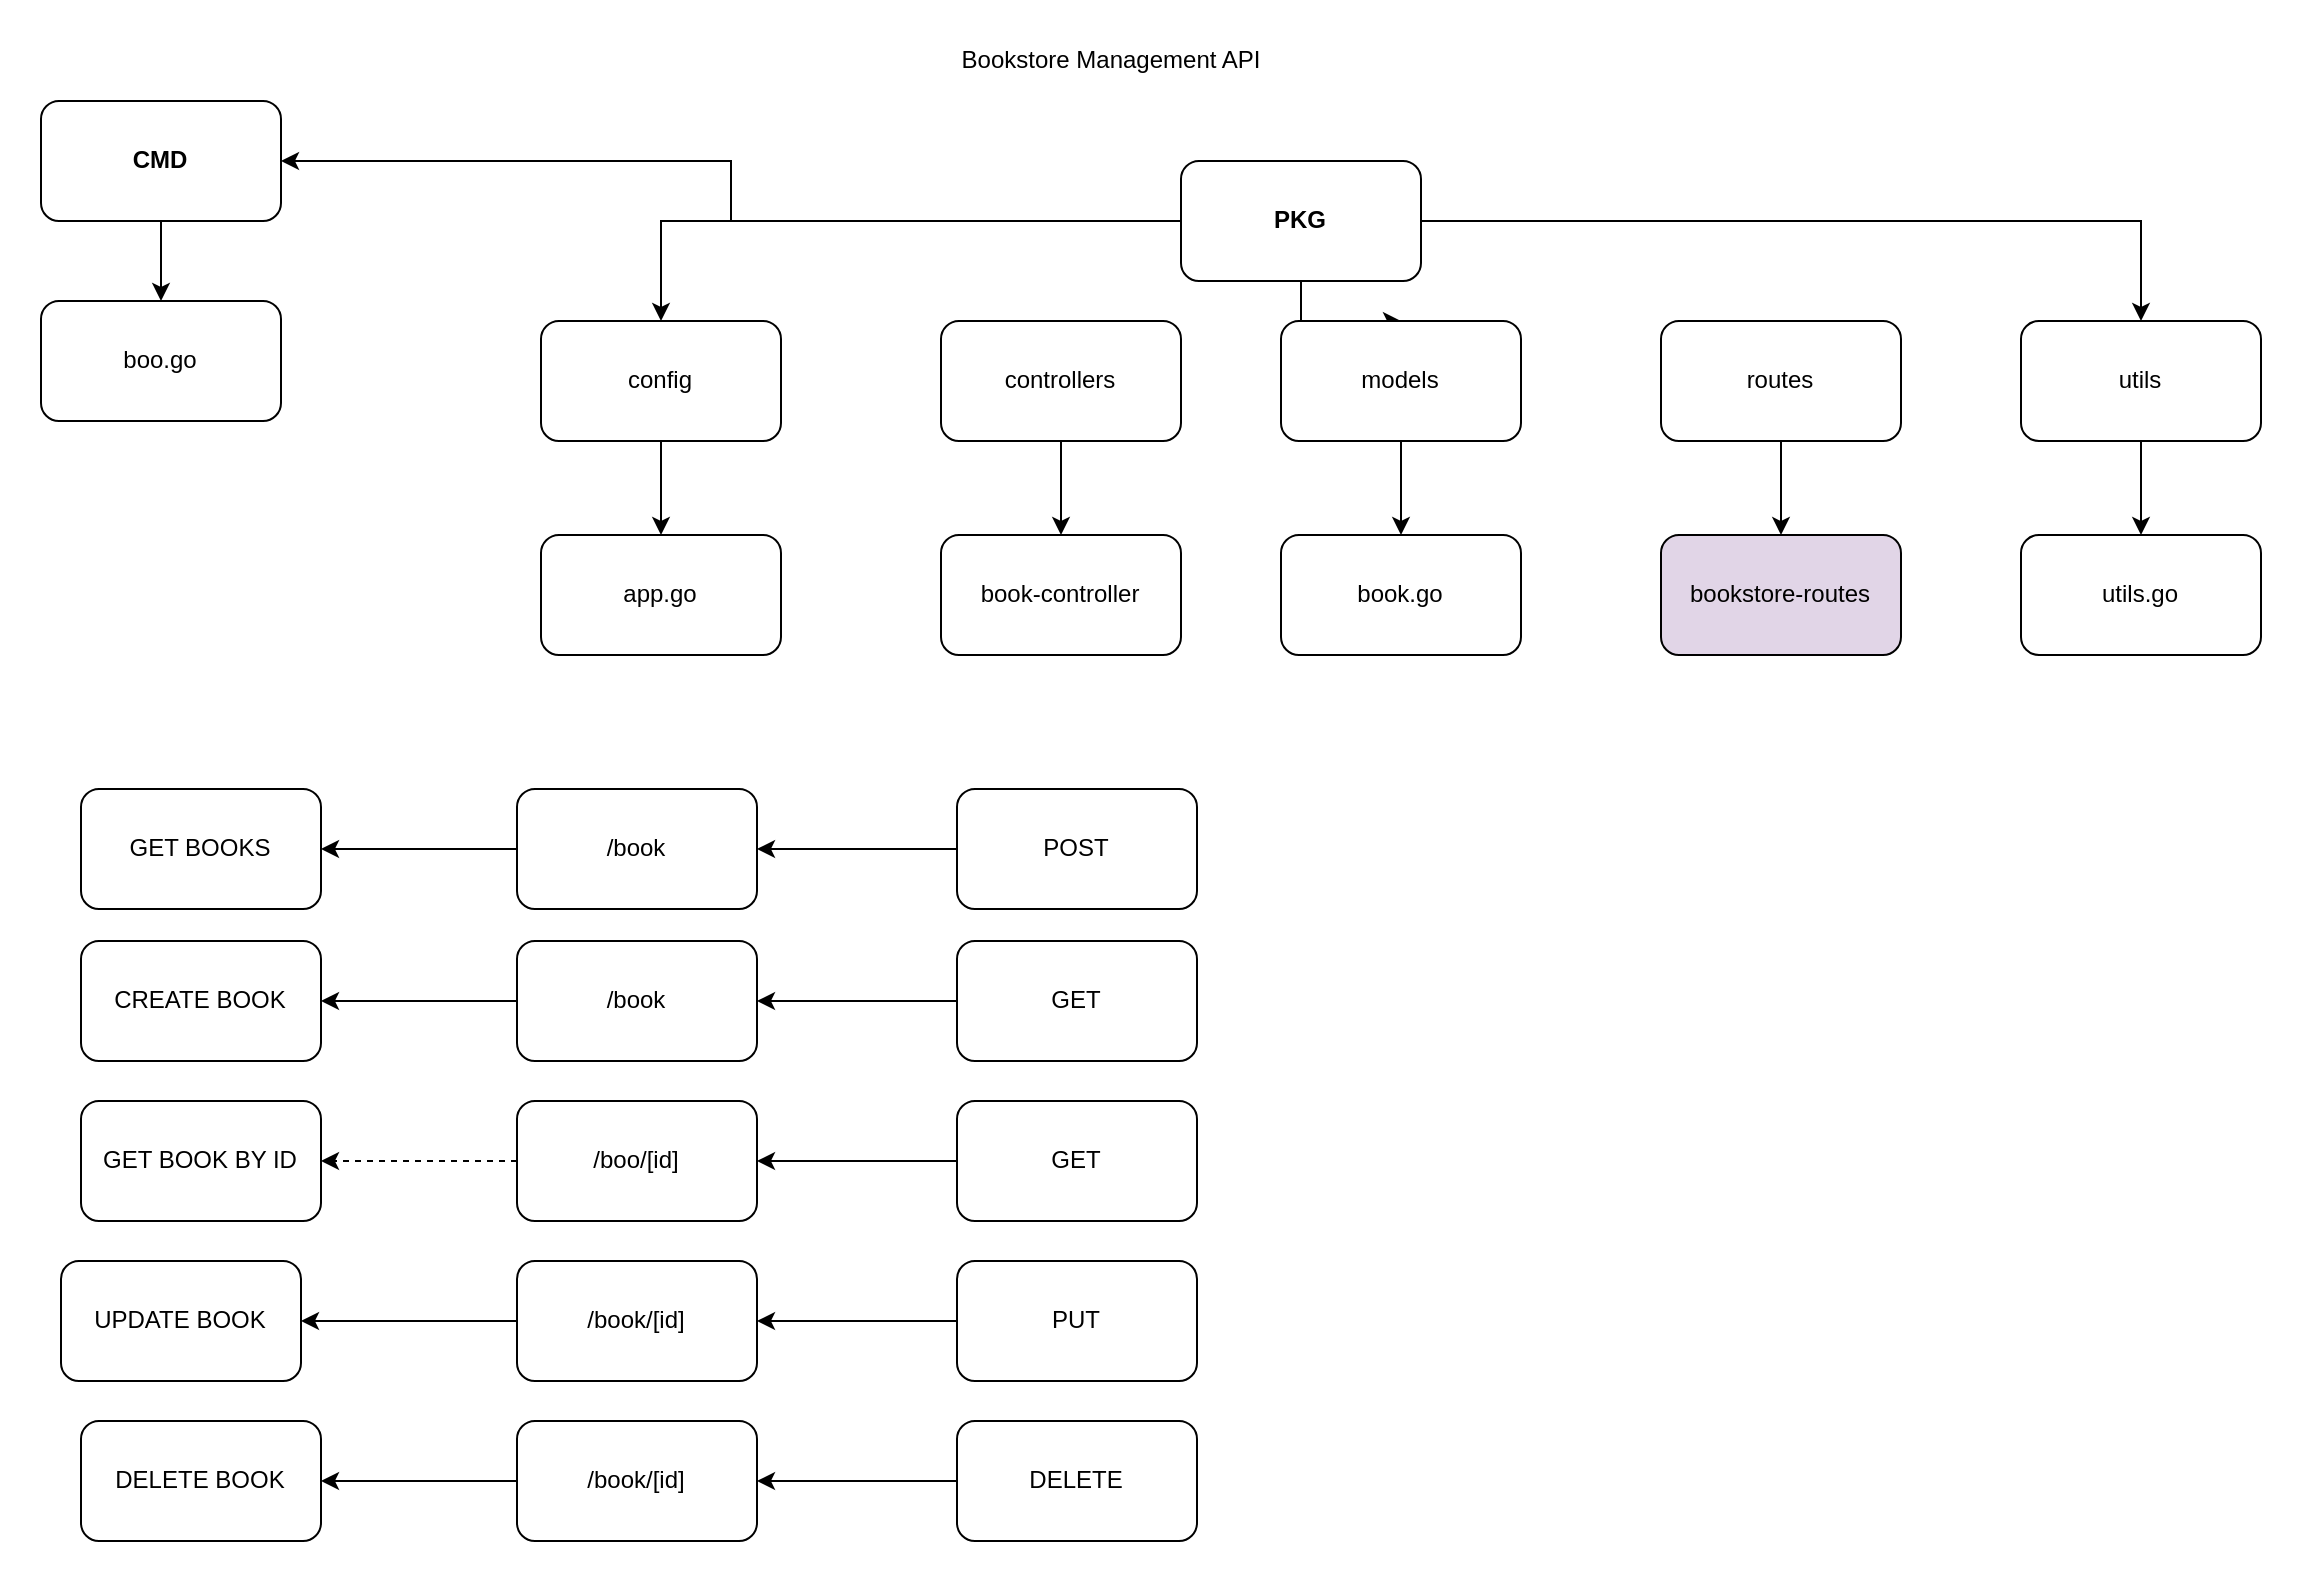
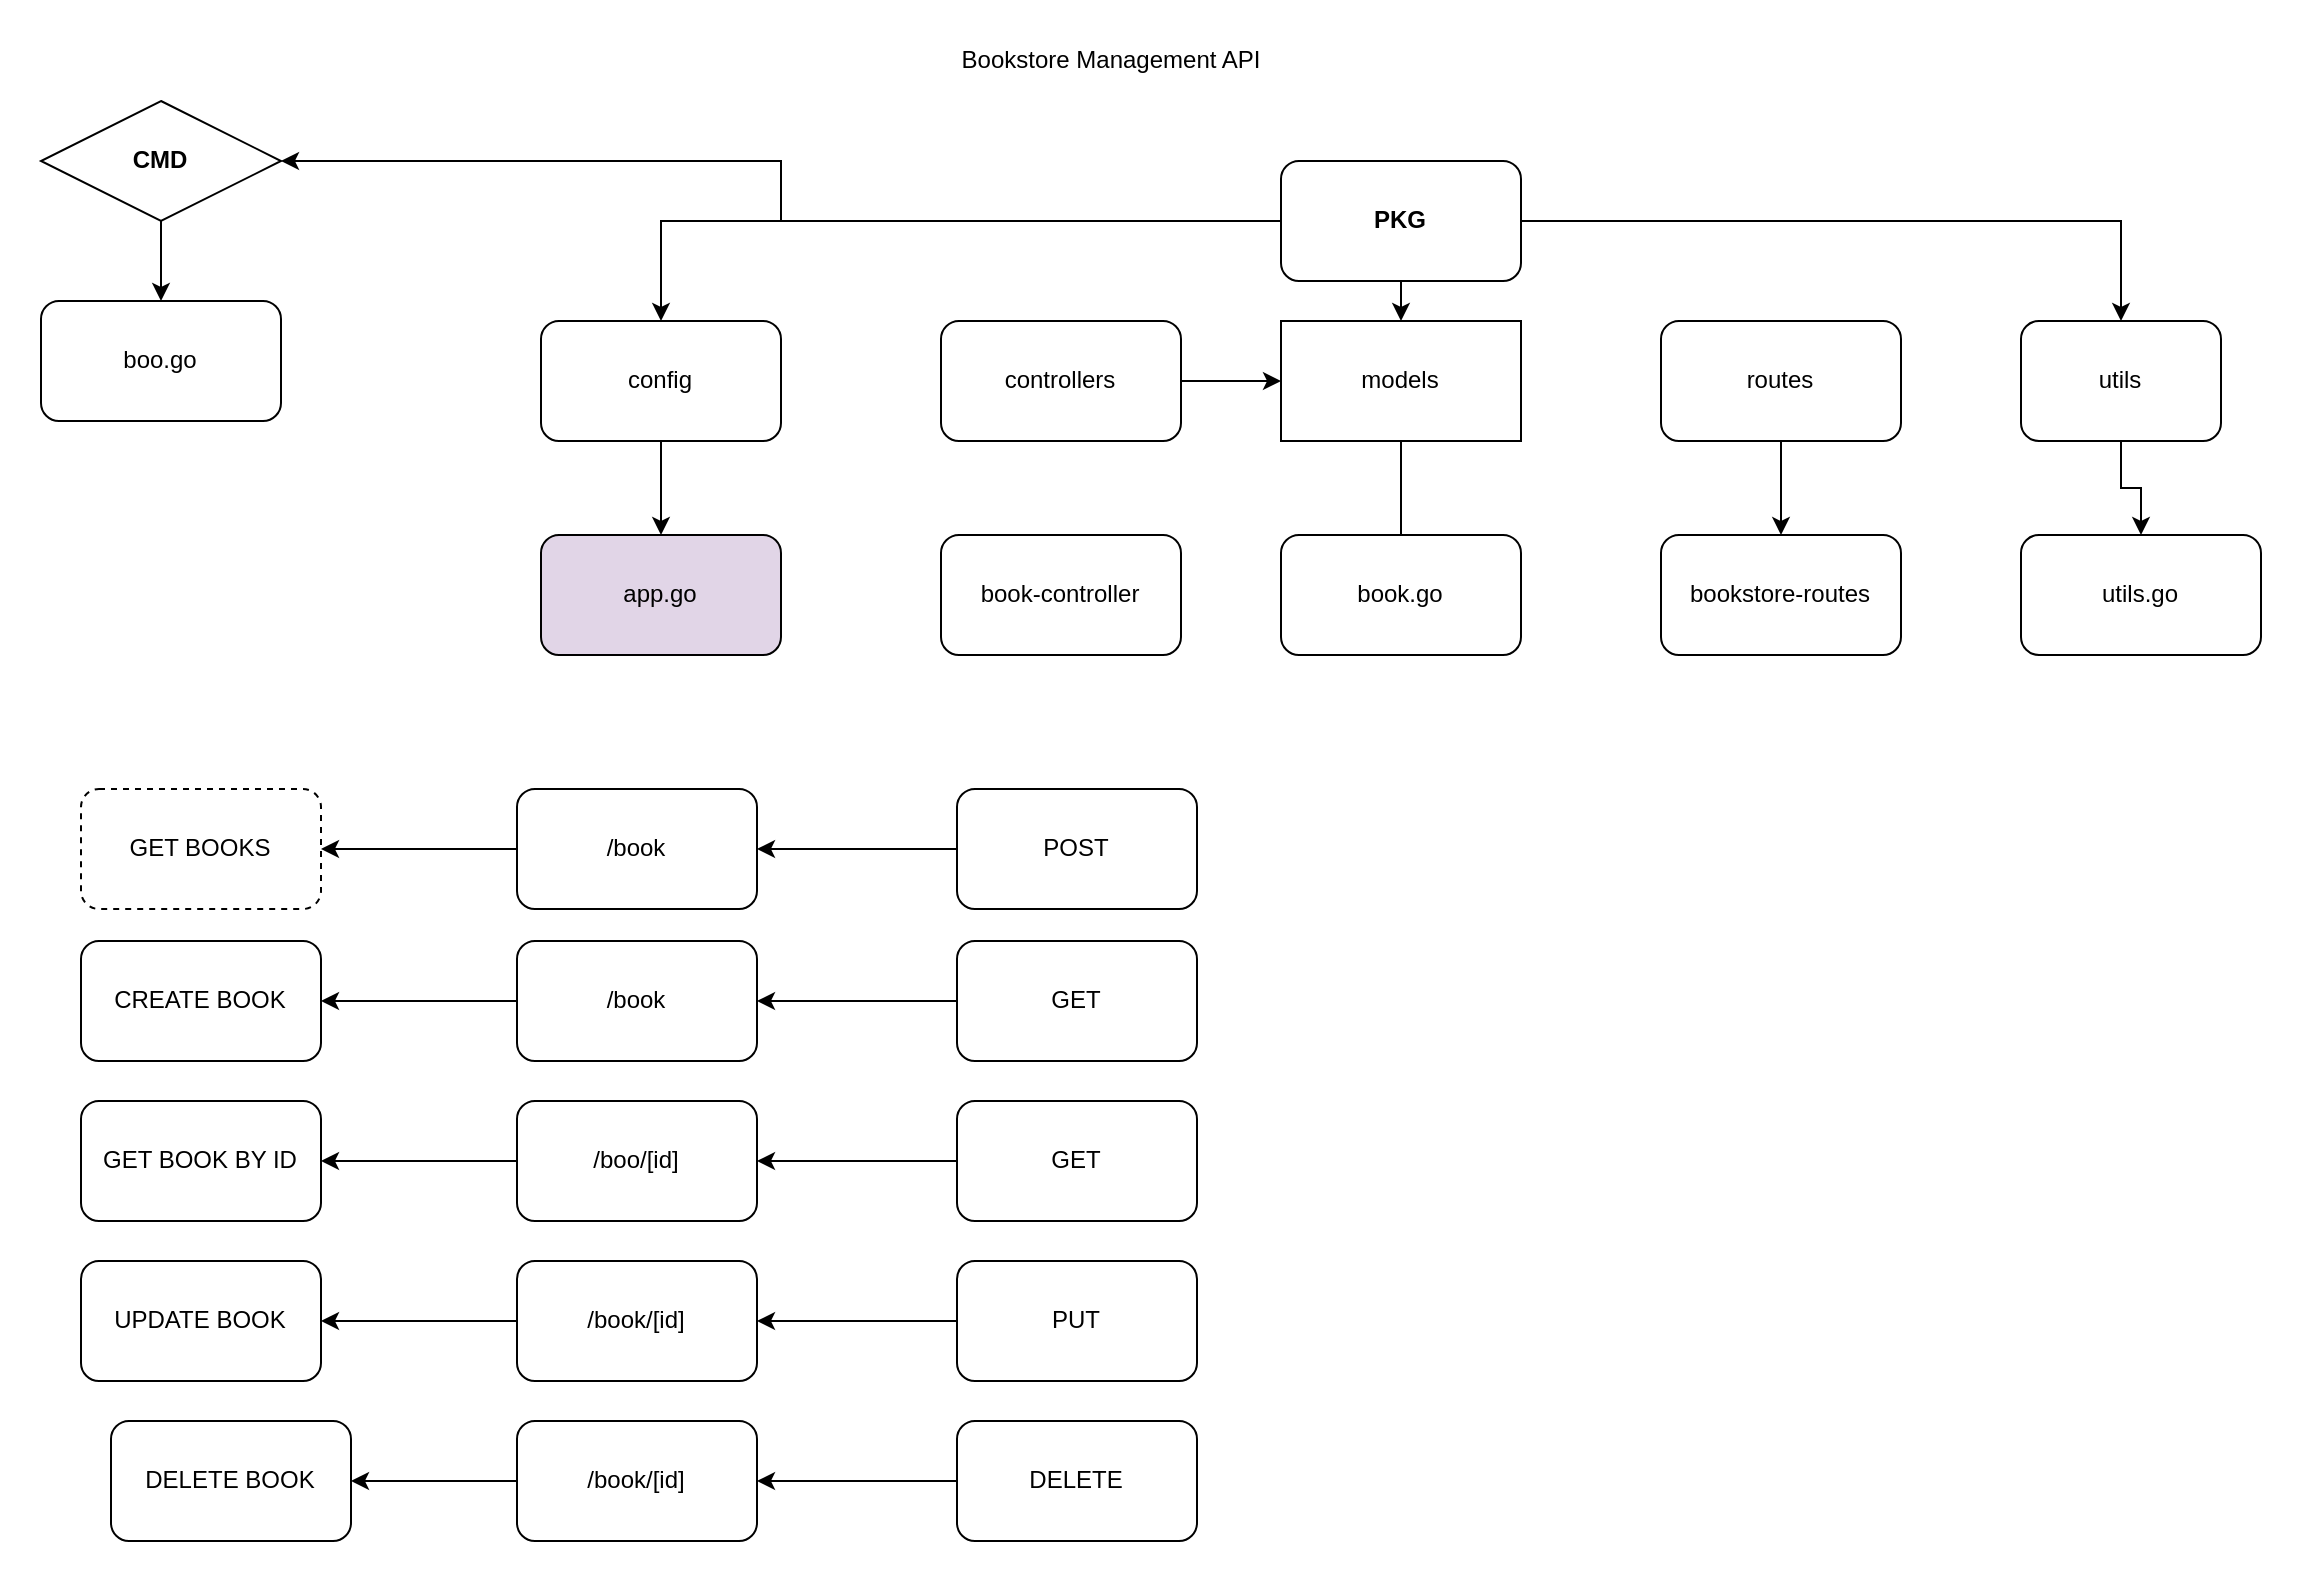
node "CMD": shape rounded rectangle -> diamond
node "PKG": moved (1301, 221) -> (1401, 221)
node "models": shape rounded rectangle -> rectangle
node "utils": size 240x120 -> 200x120
edge "controllers" -> "book-controller": now "controllers" -> "models"
edge "models" -> "book.go": arrowhead classic -> none
node "app.go": fillcolor #ffffff -> #e1d5e7
node "bookstore-routes": fillcolor #e1d5e7 -> #ffffff
node "GET BOOKS": style solid -> dashed
edge "/boo/[id]" -> "GET BOOK BY ID": style dashed -> solid
node "UPDATE BOOK": moved (181, 1321) -> (201, 1321)
node "DELETE BOOK": moved (201, 1481) -> (231, 1481)
